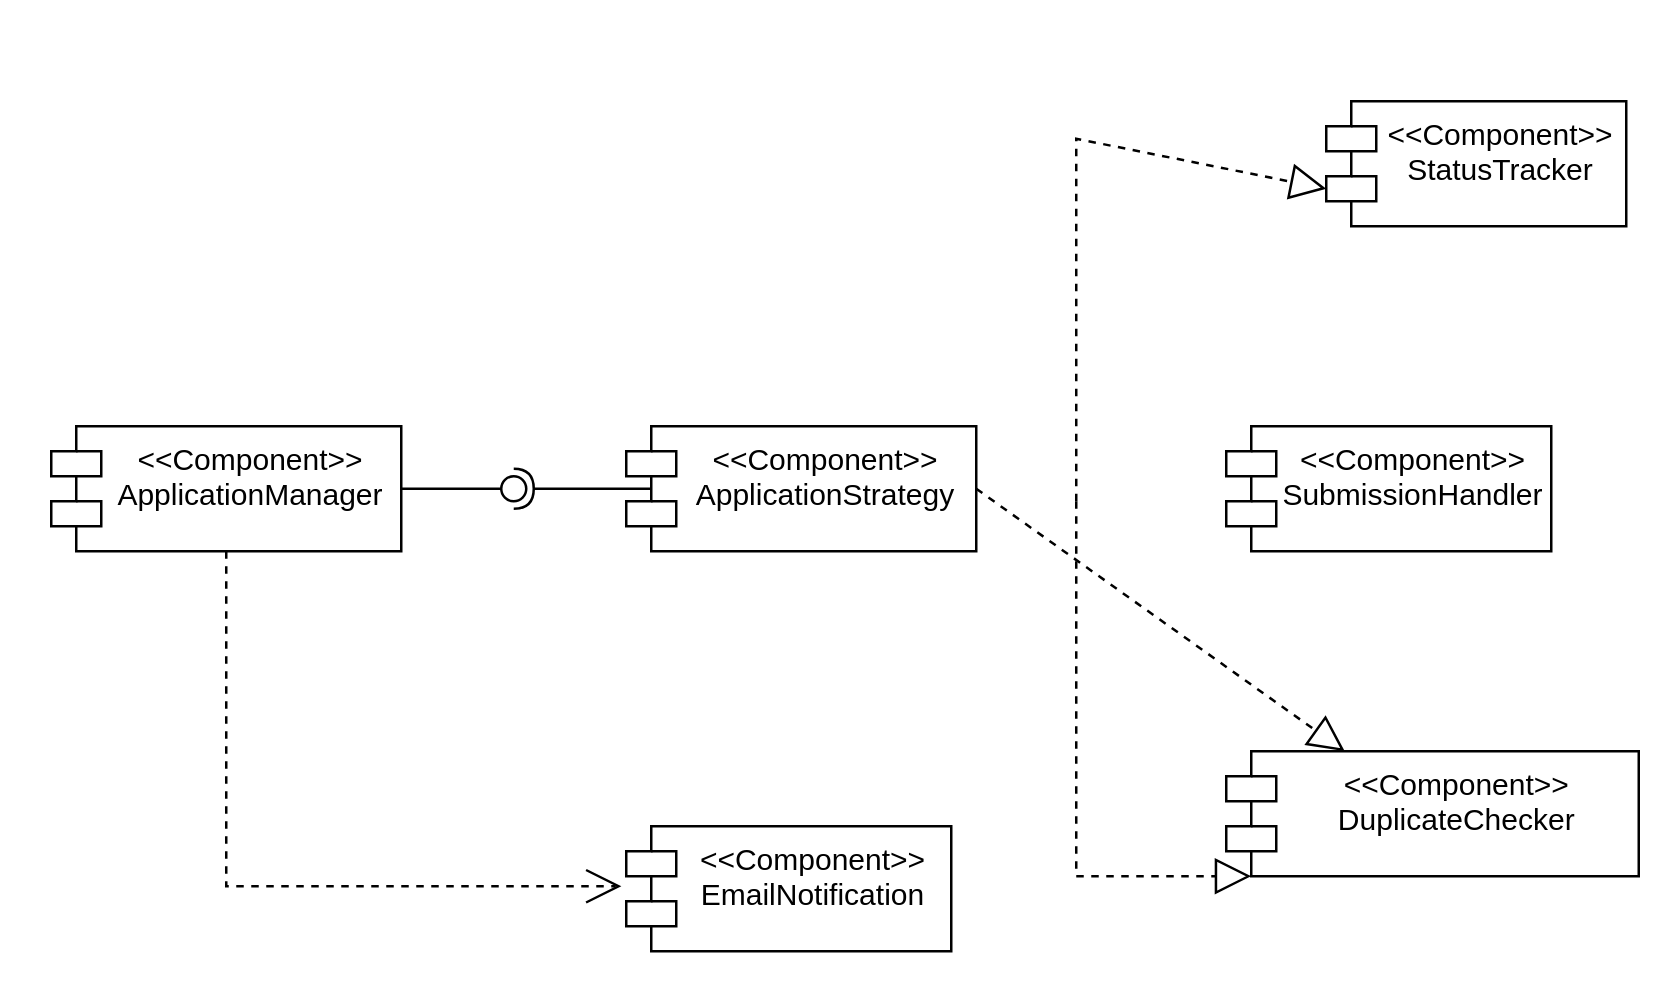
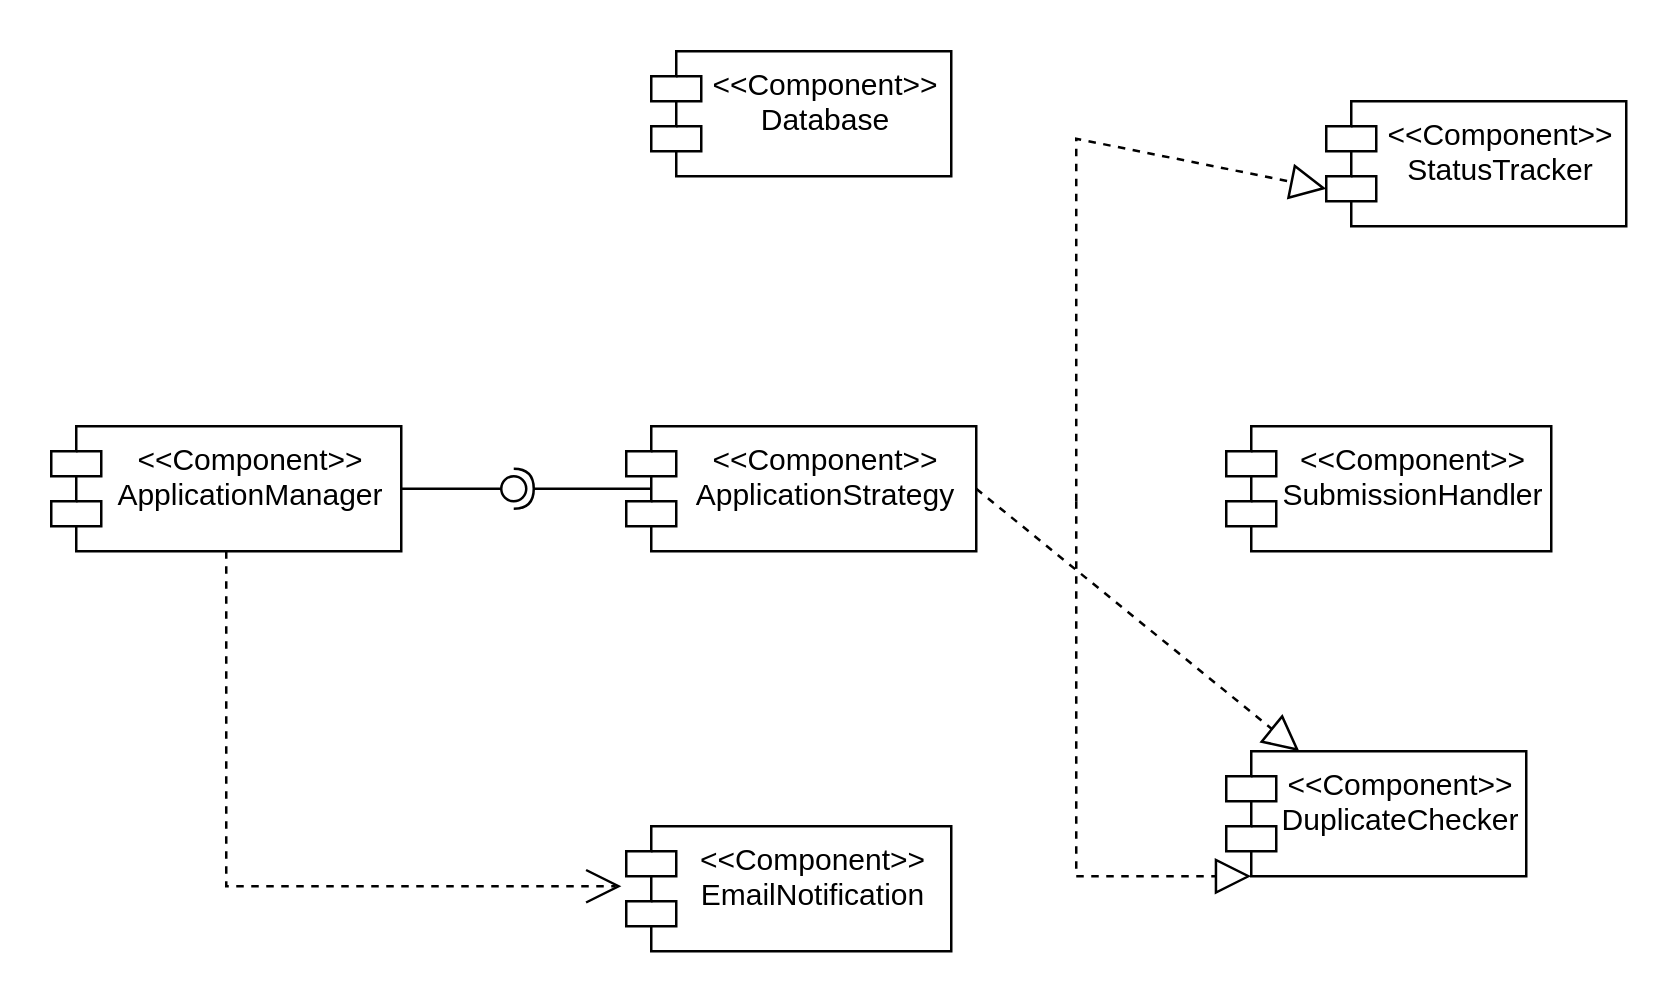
node "<<Component>> Database": added
node "<<Component>> DuplicateChecker": size 413x125 -> 300x125
